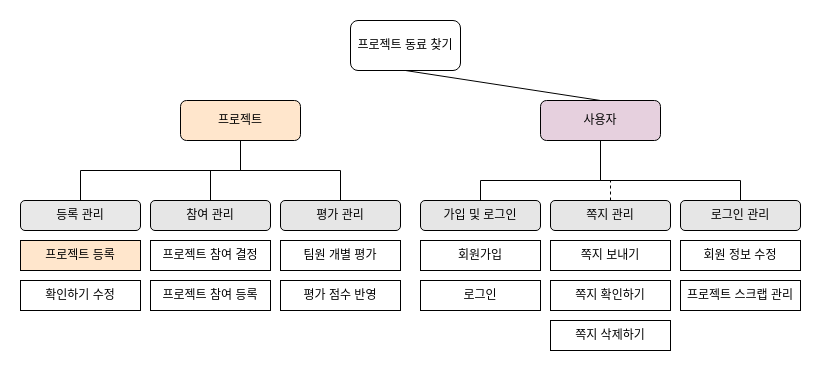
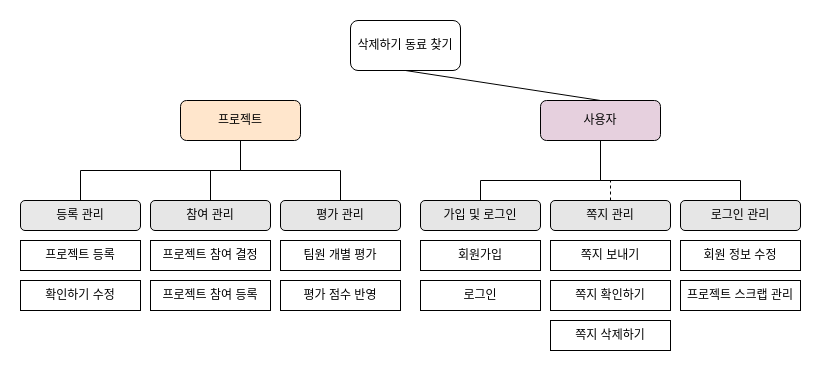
node "프로젝트 동료 찾기": label "프로젝트 동료 찾기" -> "삭제하기 동료 찾기"
node "프로젝트 등록": fillcolor #ffe6cc -> #ffffff
